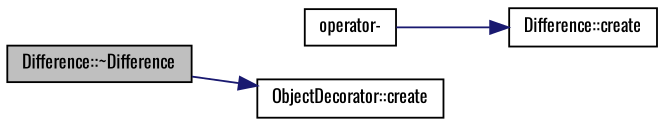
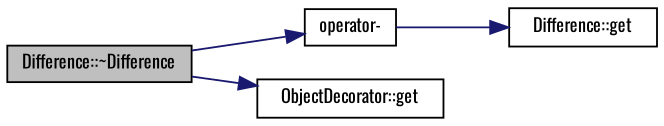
node "Difference::create": label "Difference::create" -> "Difference::get"
edge "Difference::~Difference" -> "operator-": added
node "ObjectDecorator::create": label "ObjectDecorator::create" -> "ObjectDecorator::get"
